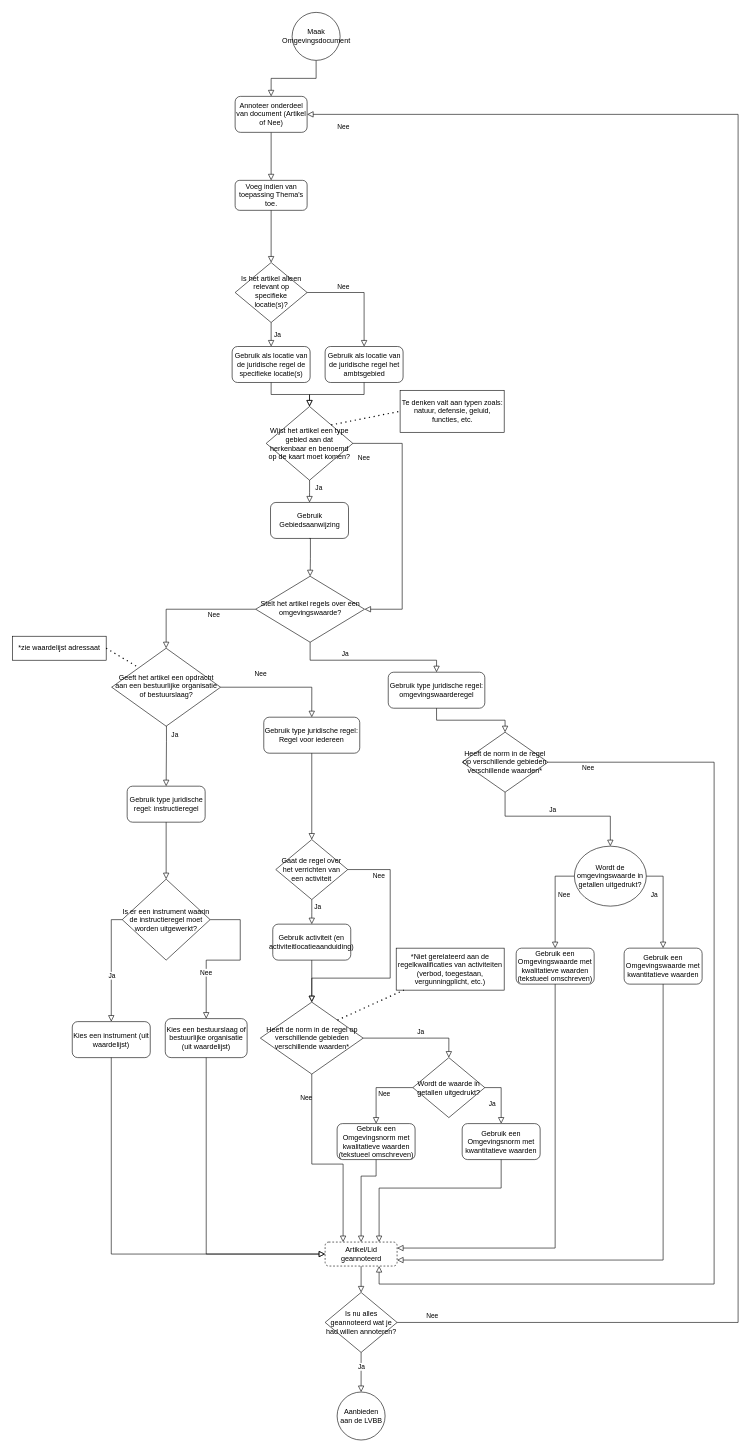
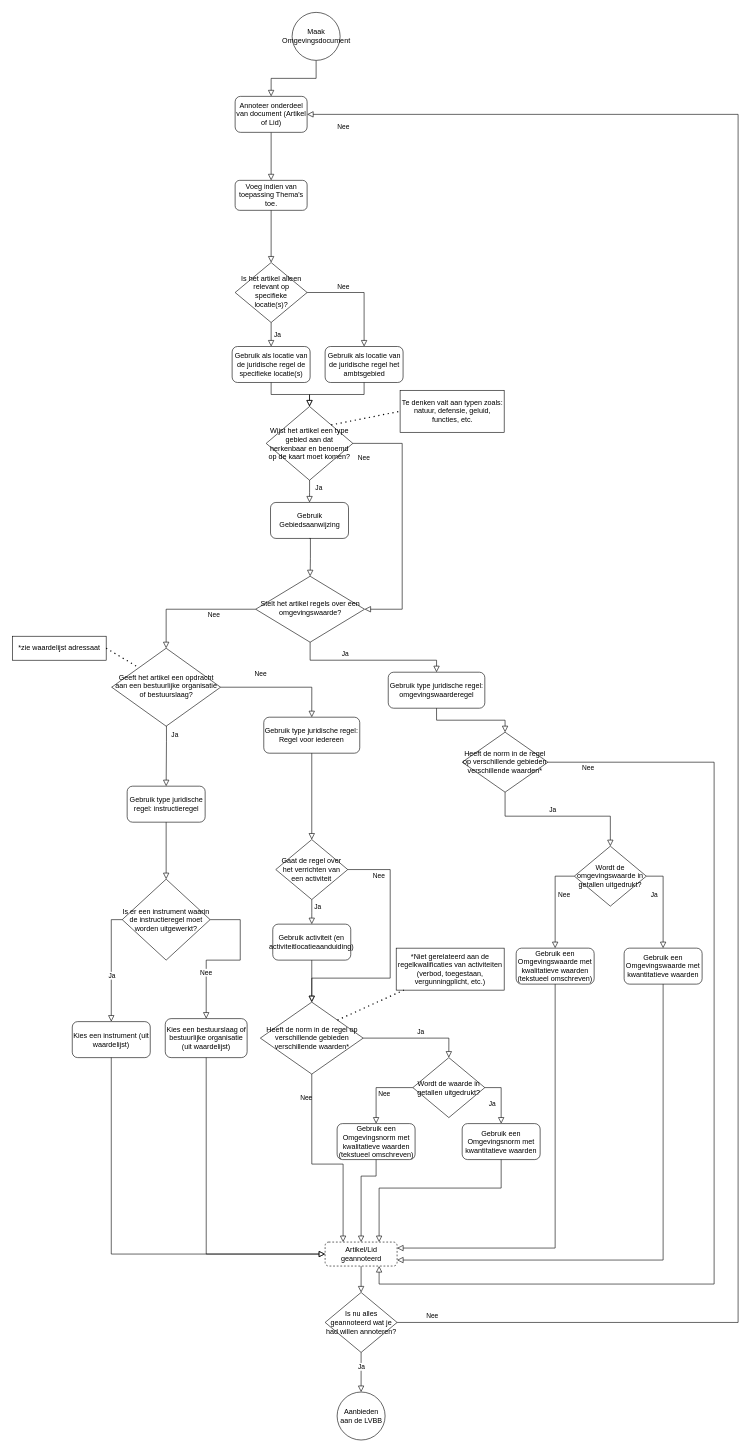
node "Annoteer onderdeel van document (Artikel of Nee)": label "Annoteer onderdeel van document (Artikel of Nee)" -> "Annoteer onderdeel van document (Artikel of Lid)"
node "Wordt de omgevingswaarde in getallen uitgedrukt?": shape ellipse -> diamond
